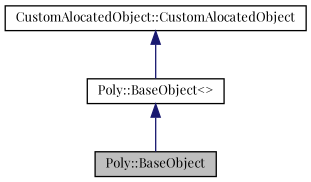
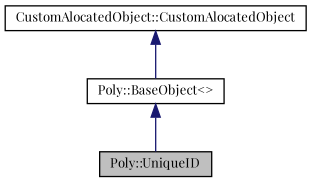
node "Poly::BaseObject": label "Poly::BaseObject" -> "Poly::UniqueID"
